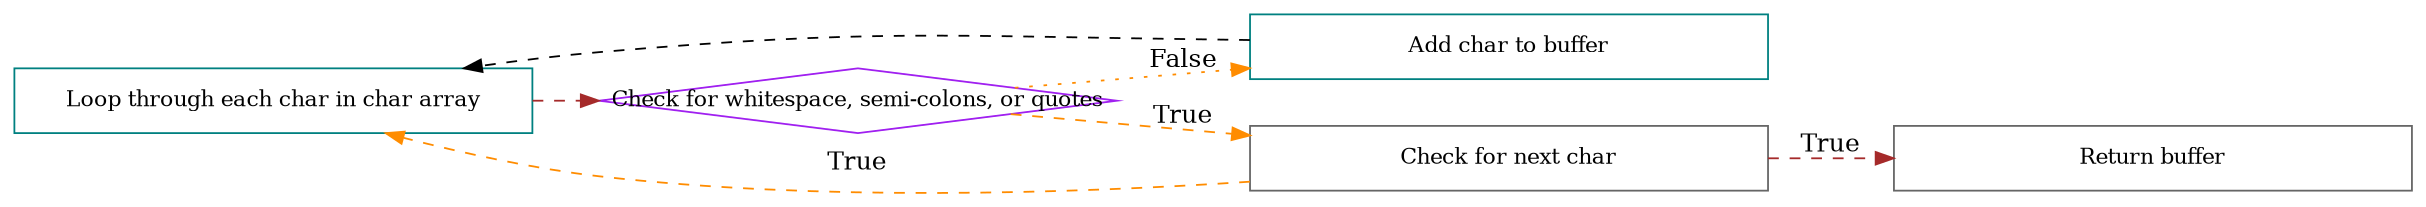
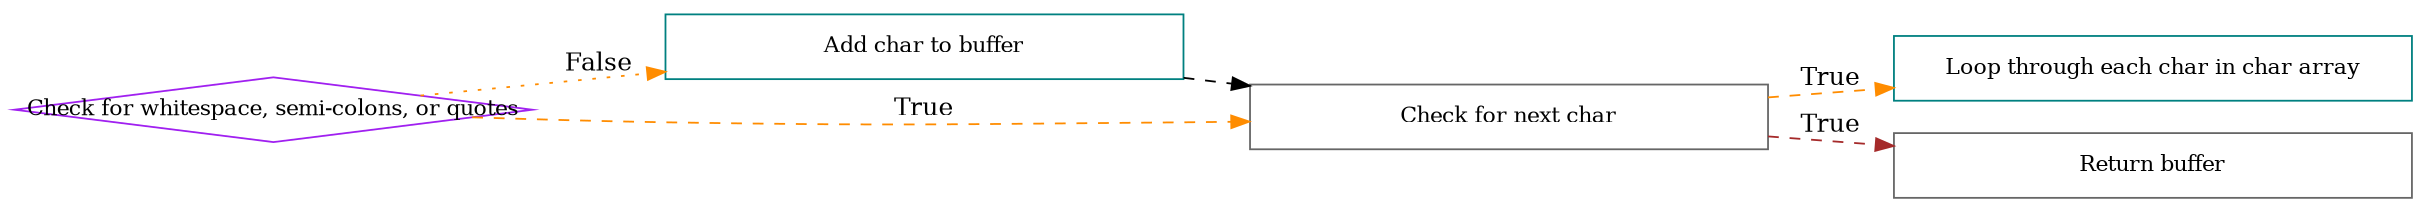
edge "Add char to buffer" -> "Loop through each char in char array": now "Add char to buffer" -> "Check for next char"
edge "Loop through each char in char array" -> "Check for whitespace, semi-colons, or quotes": removed
